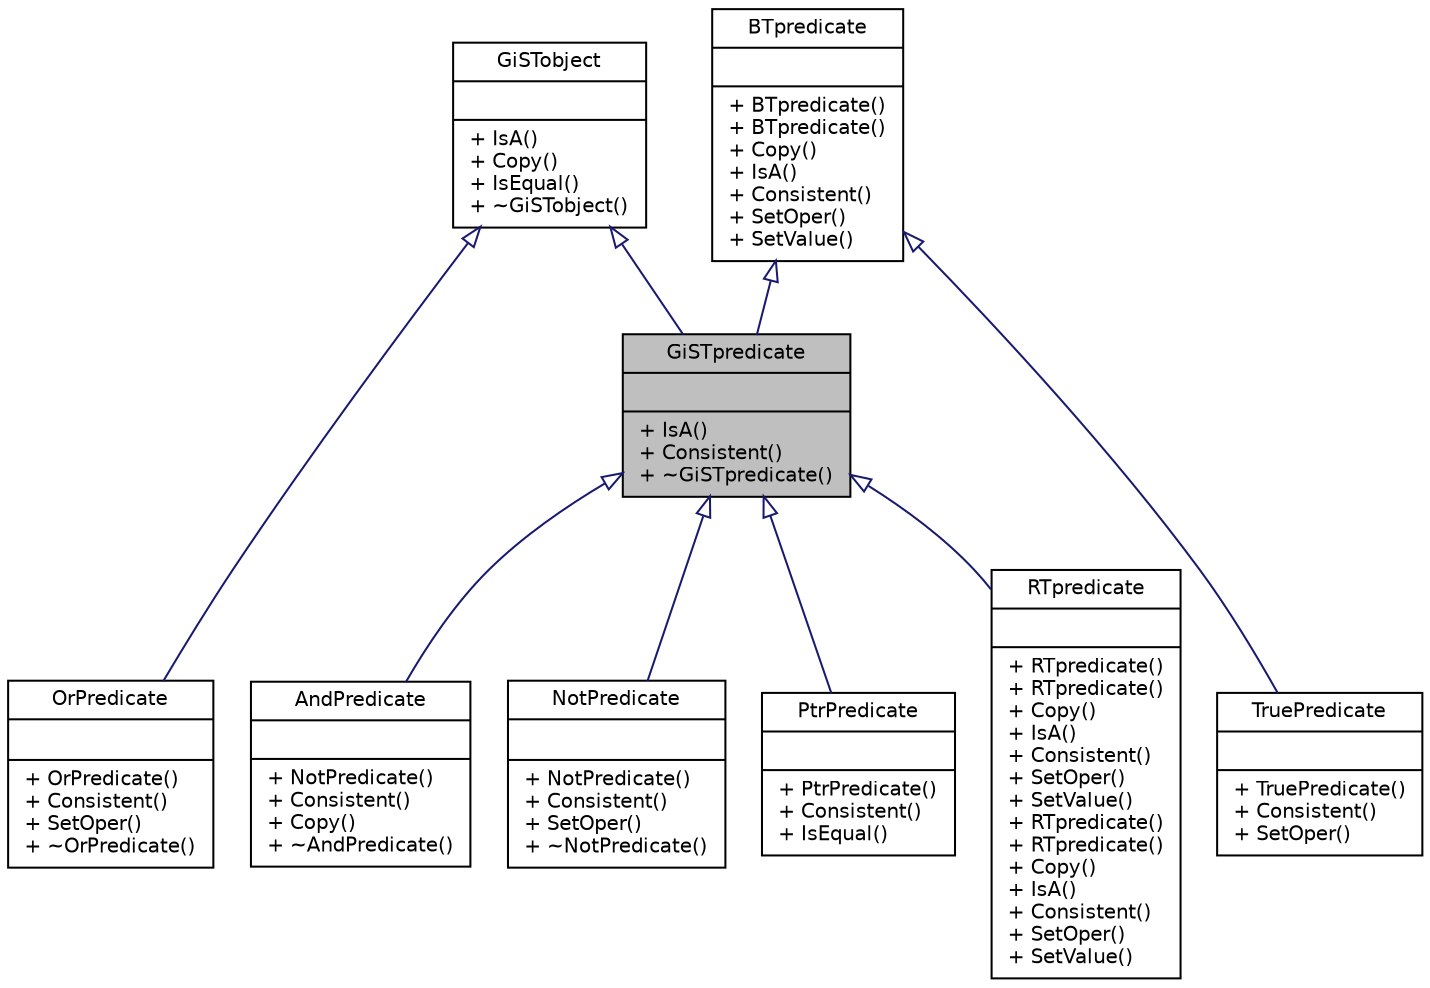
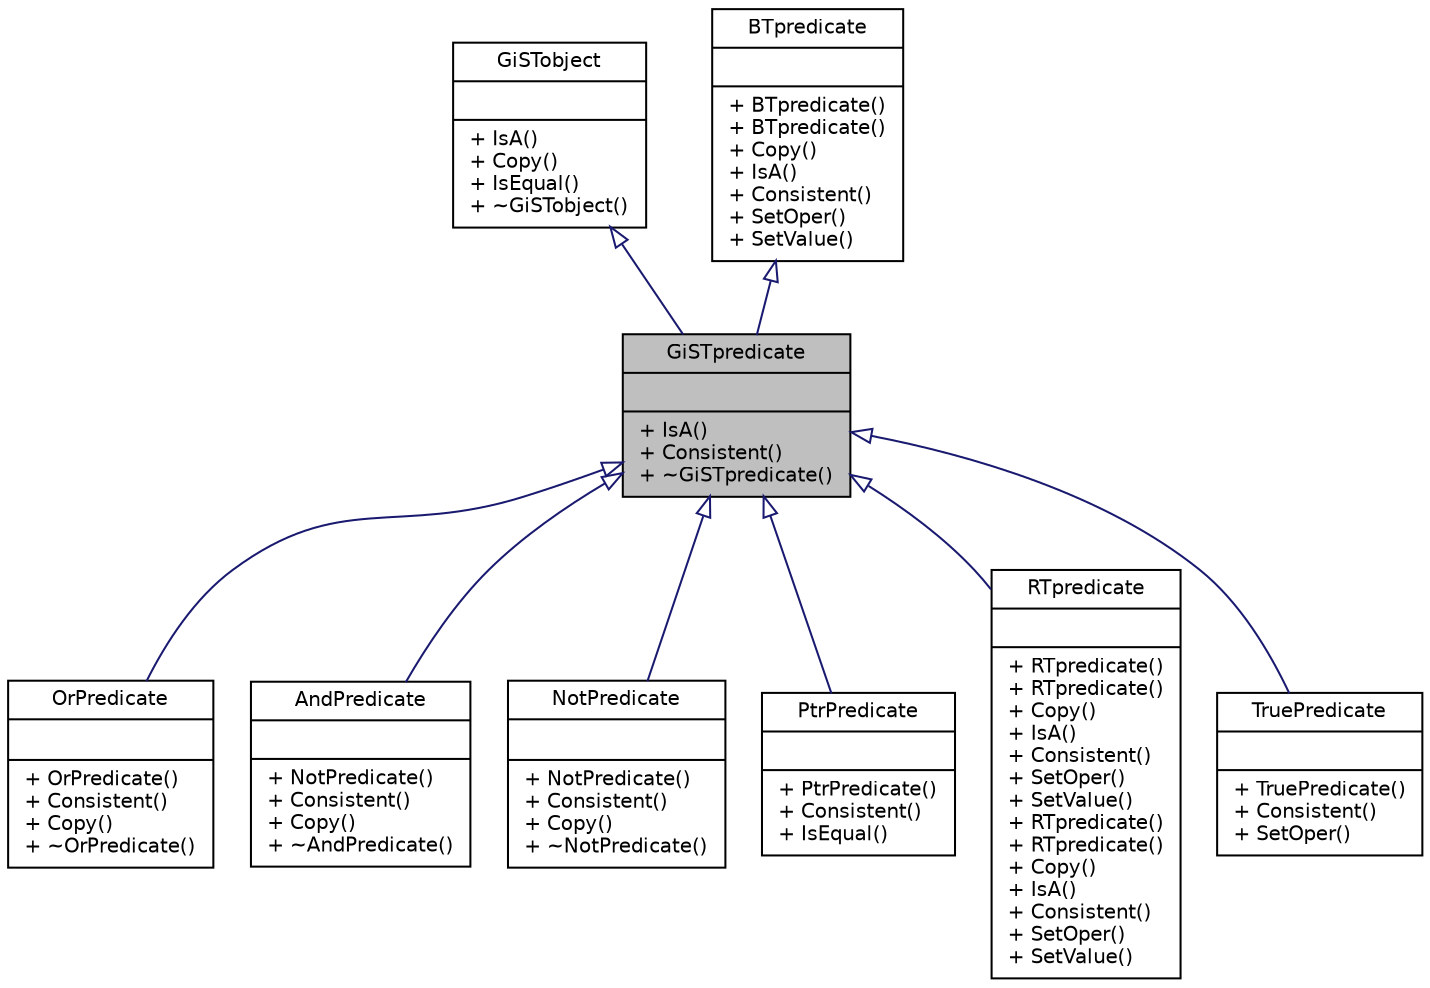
edge "OrPredicate" -> "GiSTobject": now "OrPredicate" -> "GiSTpredicate"
edge "TruePredicate" -> "BTpredicate": now "TruePredicate" -> "GiSTpredicate"
node "OrPredicate": text "+ SetOper()" -> "+ Copy()"
node "NotPredicate": text "+ SetOper()" -> "+ Copy()"
